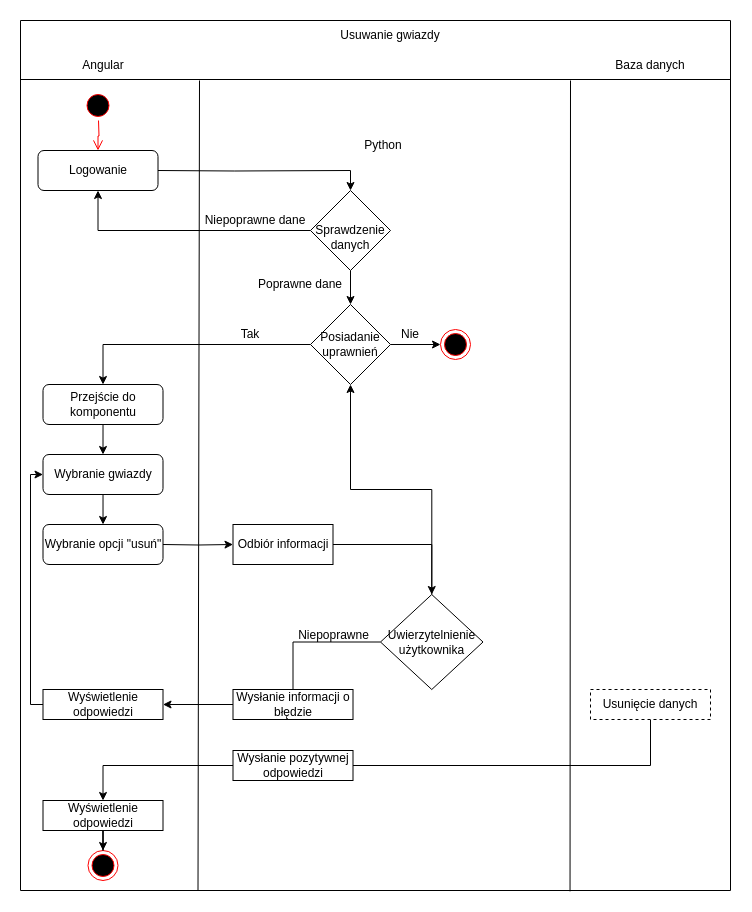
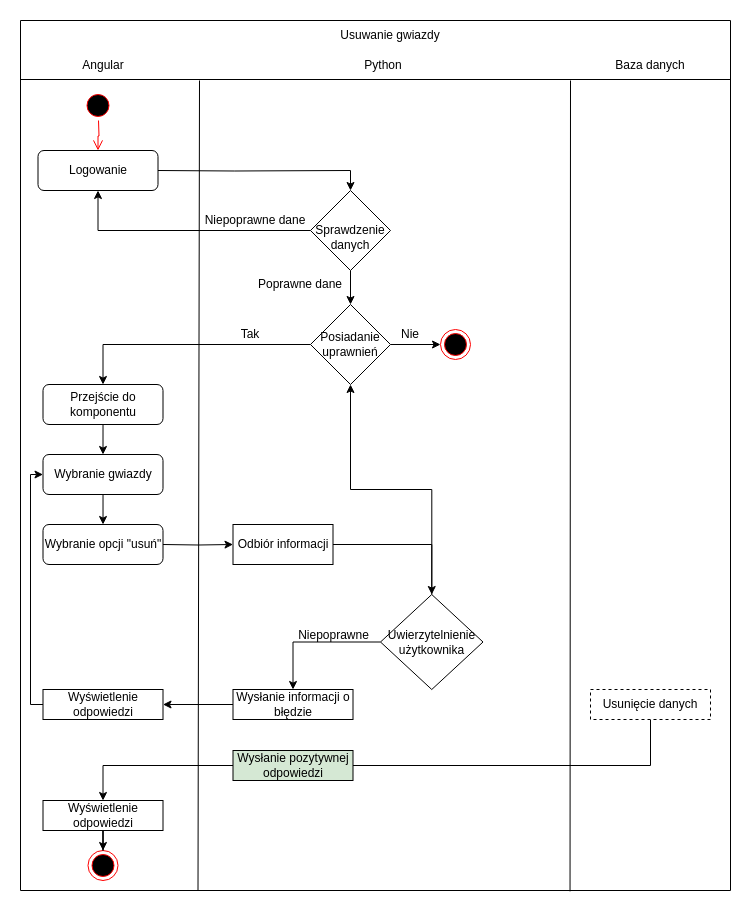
node "Python": moved (383, 146) -> (383, 66)
edge "Uwierzytelnienie użytkownika" -- "Wysłanie informacji o błędzie": arrowhead none -> classic
node "Wysłanie pozytywnej odpowiedzi": fillcolor #ffffff -> #d5e8d4
